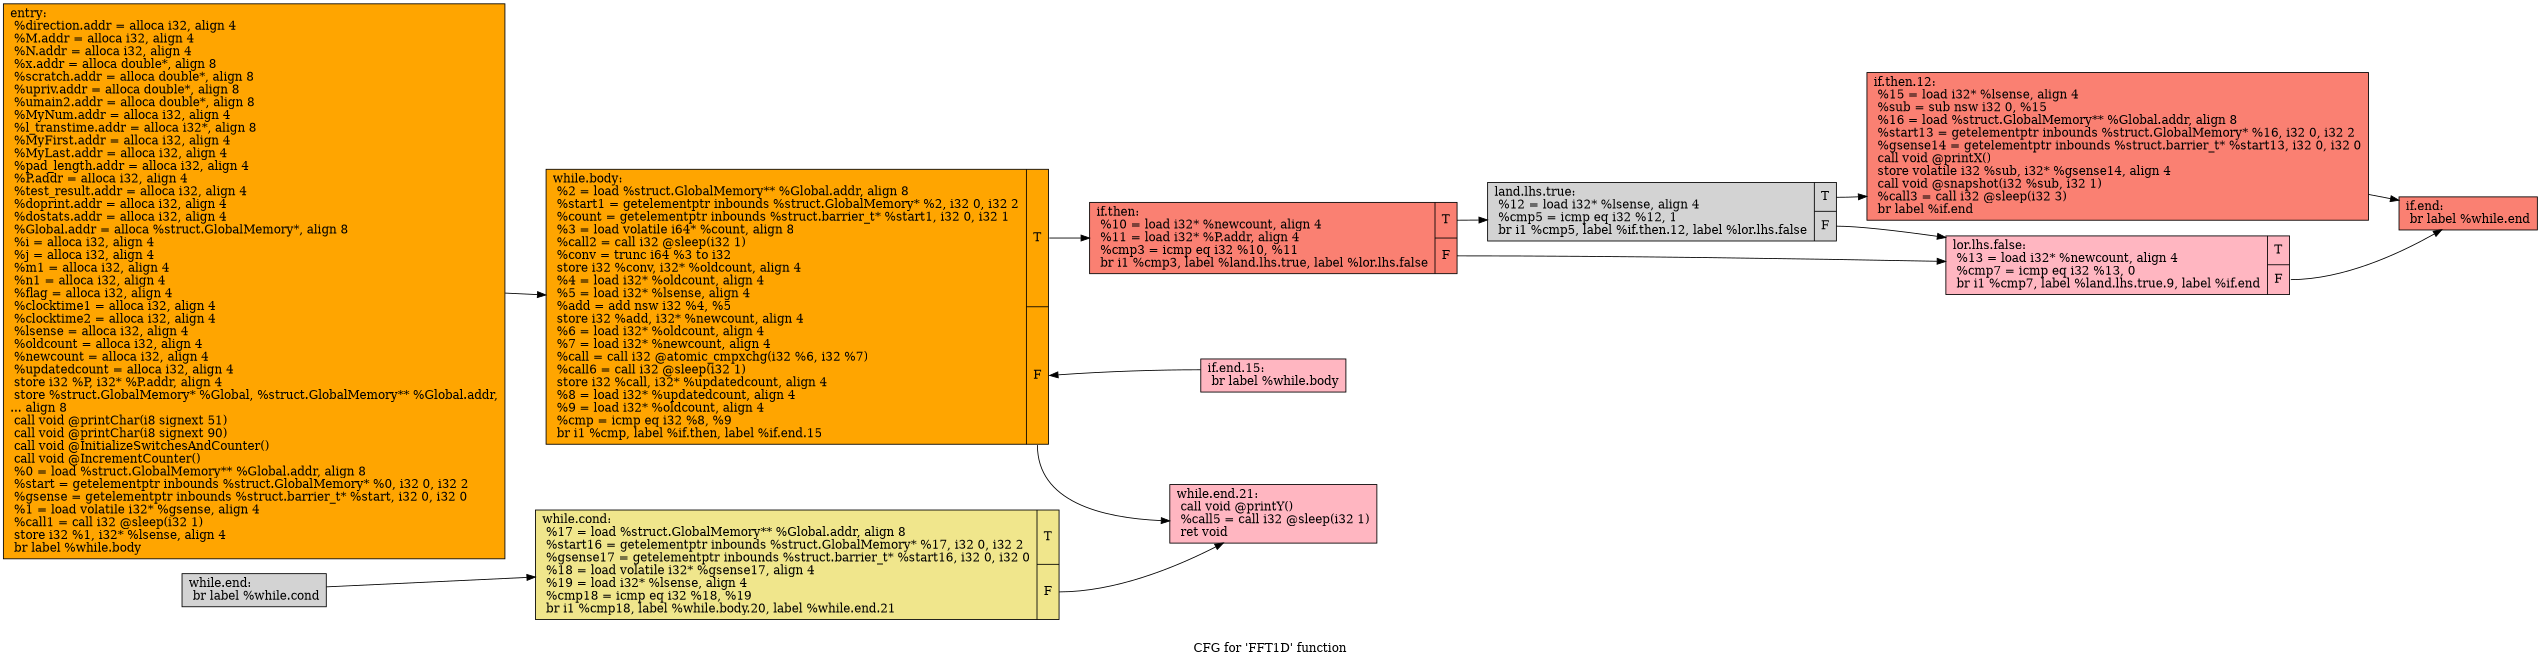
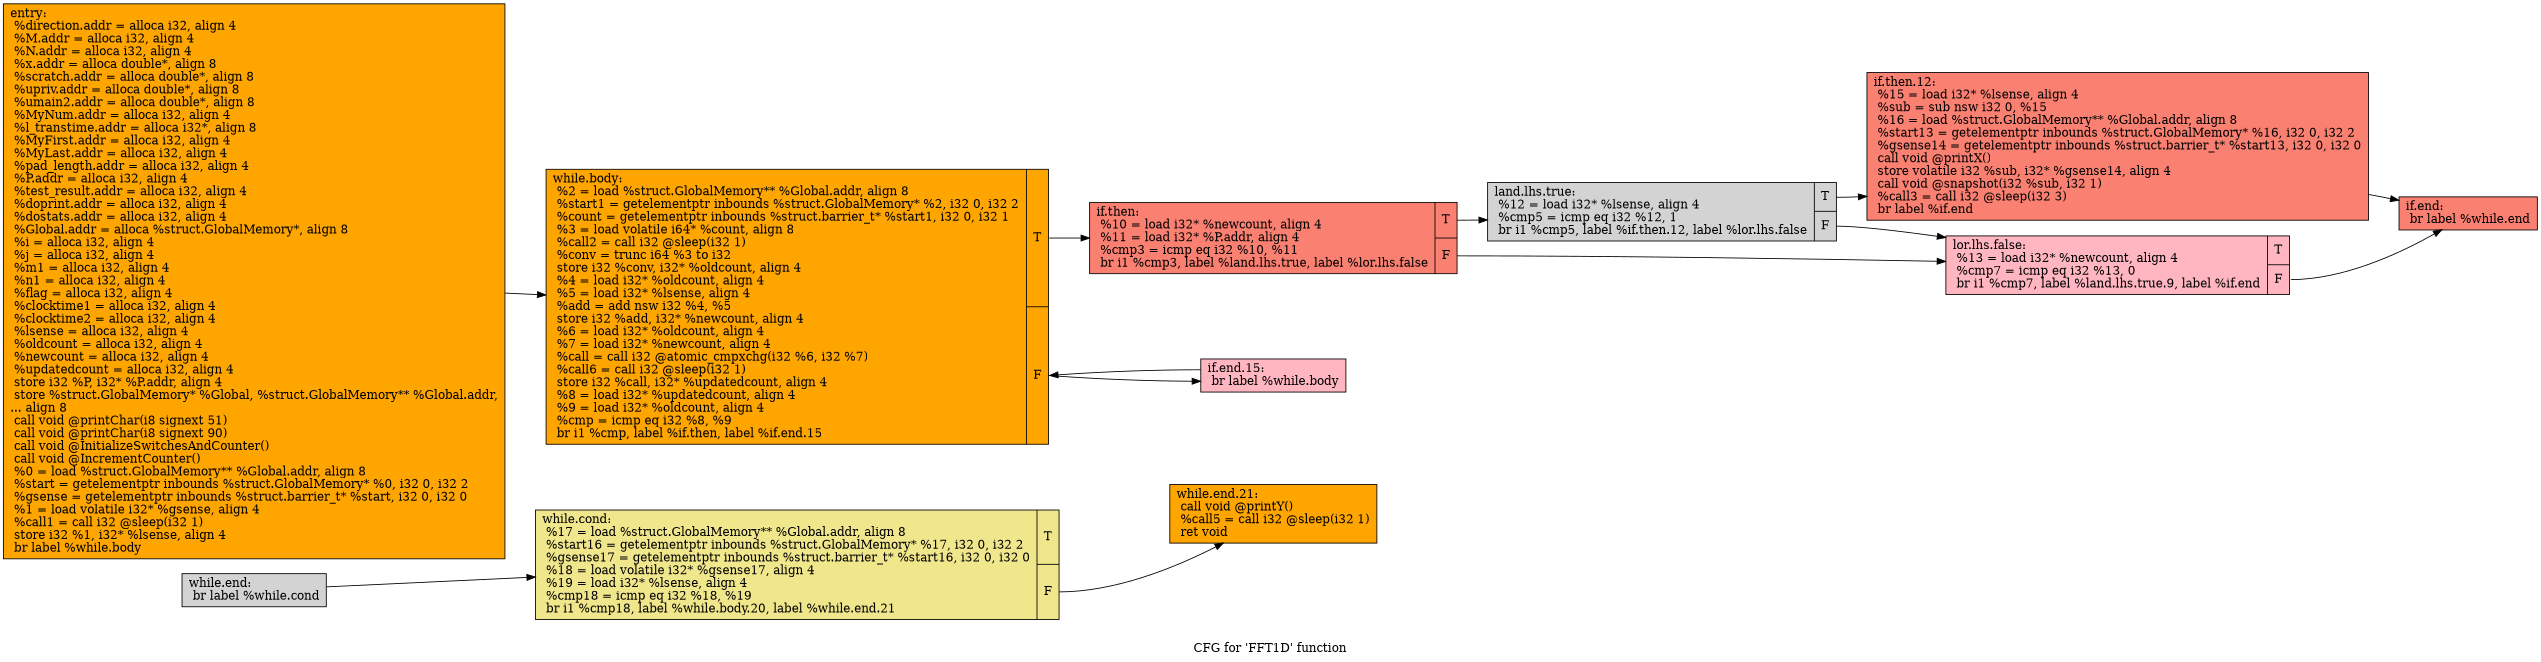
edge "while.body:" -> "while.end.21:": now "while.body:" -> "if.end.15:"
node "while.end.21:": fillcolor lightpink -> orange
